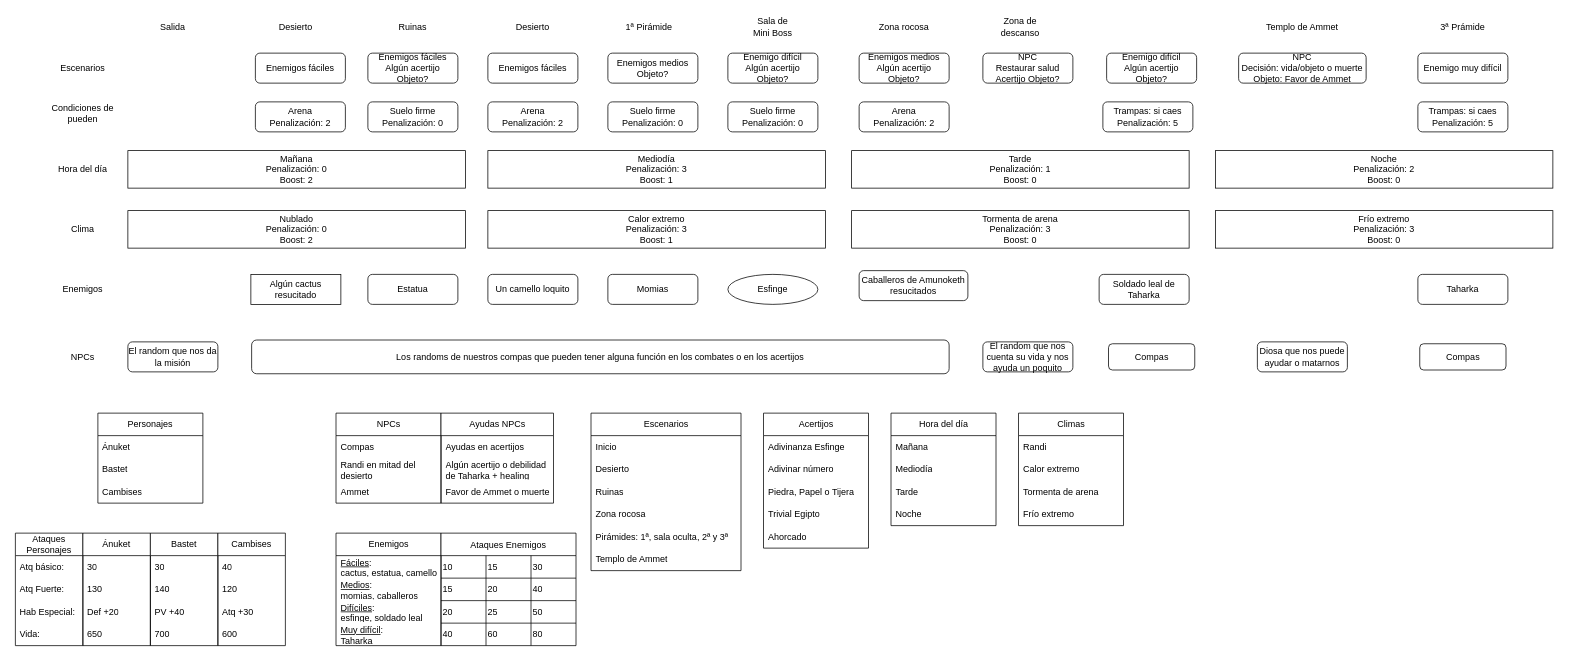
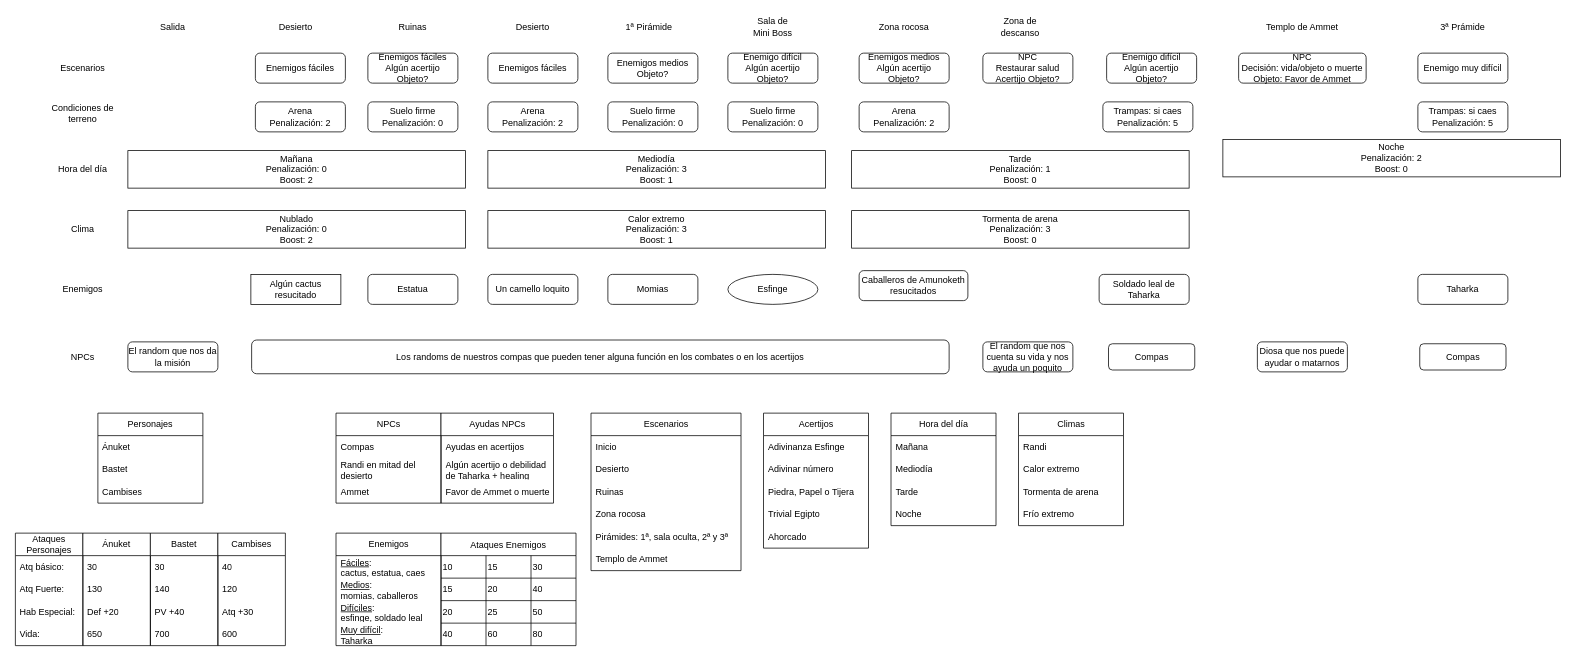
node "Condiciones de pueden": label "Condiciones de pueden" -> "Condiciones de terreno"
node "Noche Penalización: 2 Boost: 0": moved (1384, 169) -> (1392, 158)
node "Frío extremo Penalización: 3 Boost: 0": removed
node "Fáciles: cactus, estatua, camello": label "Fáciles: cactus, estatua, camello" -> "Fáciles: cactus, estatua, caes"
